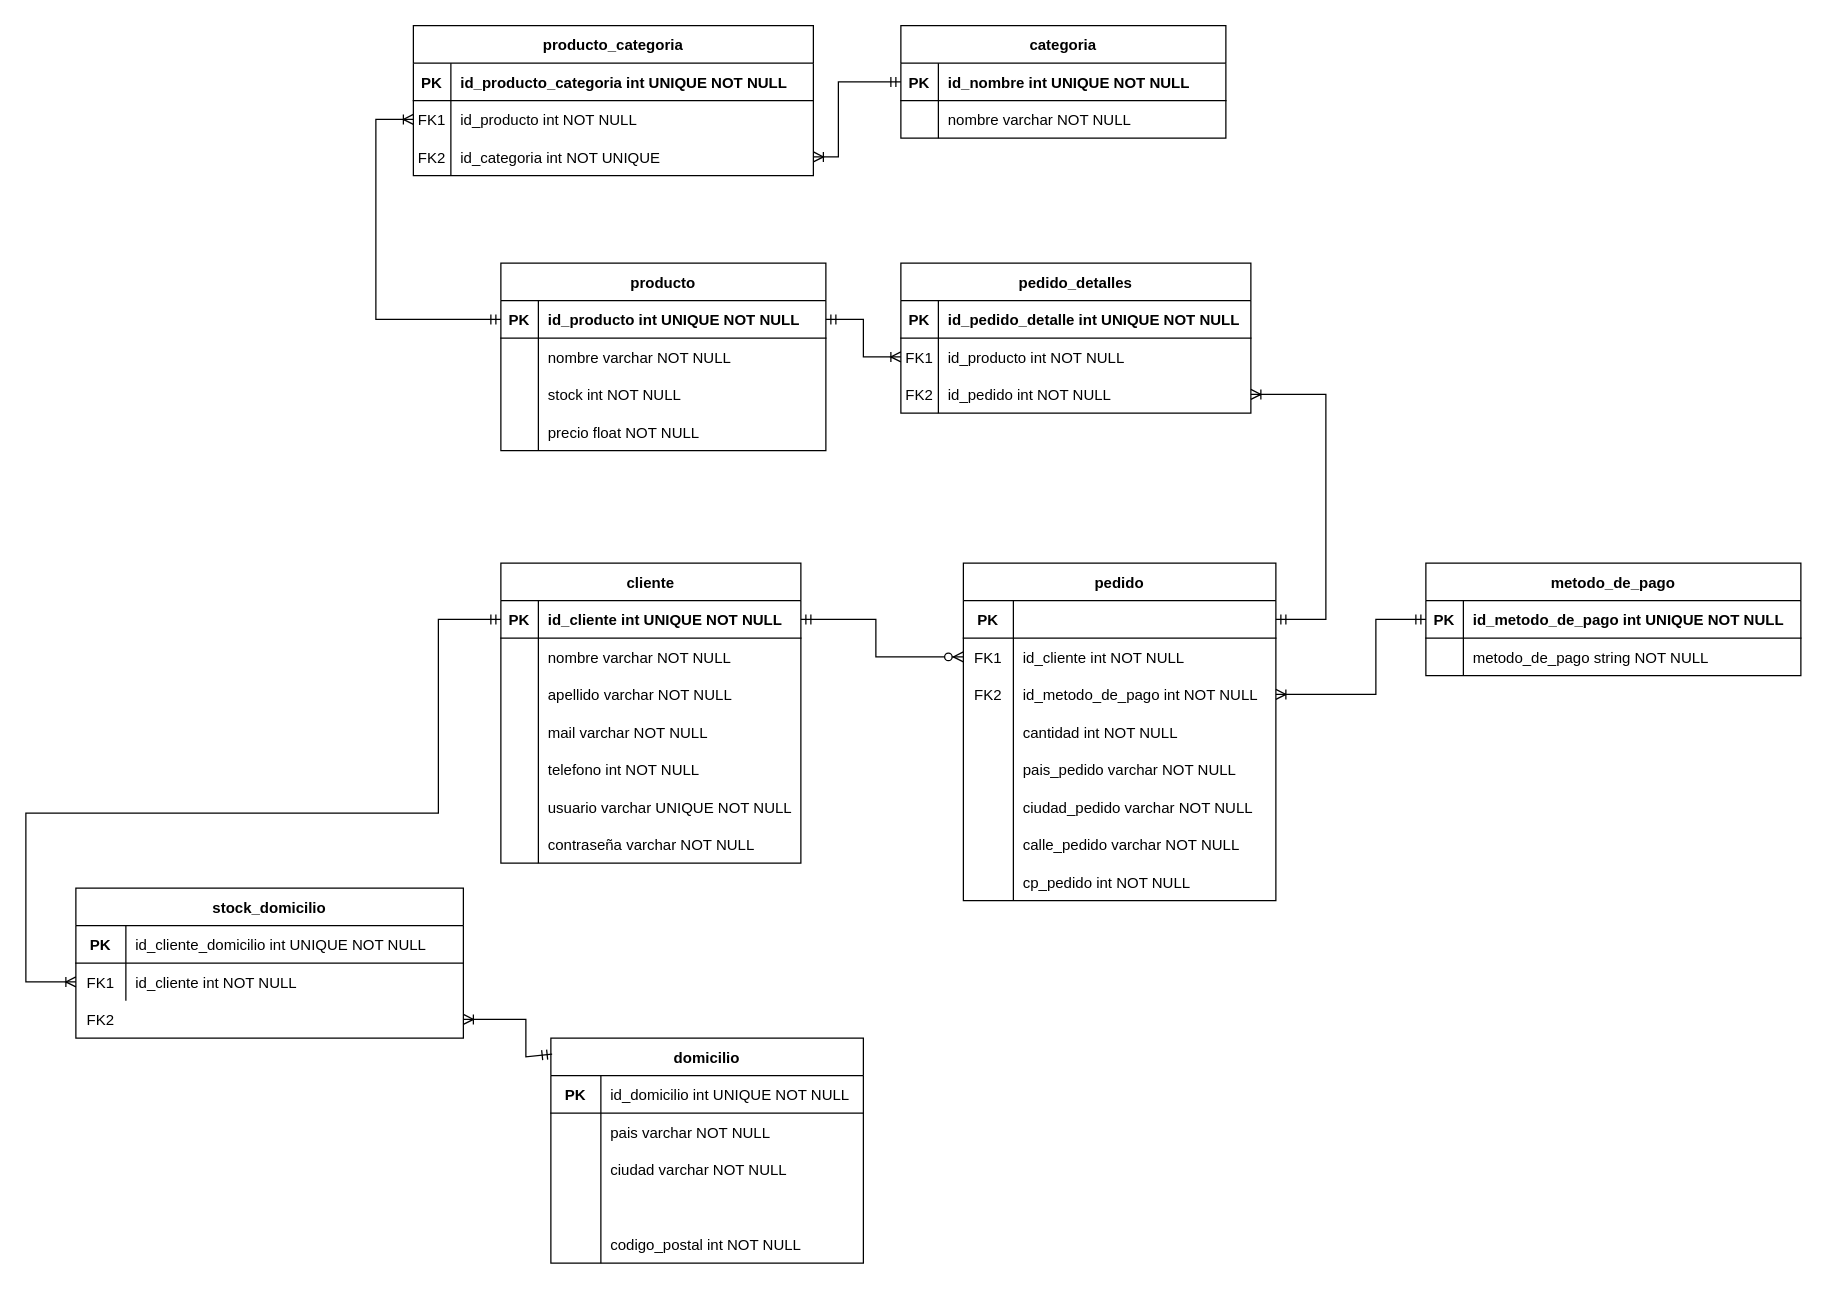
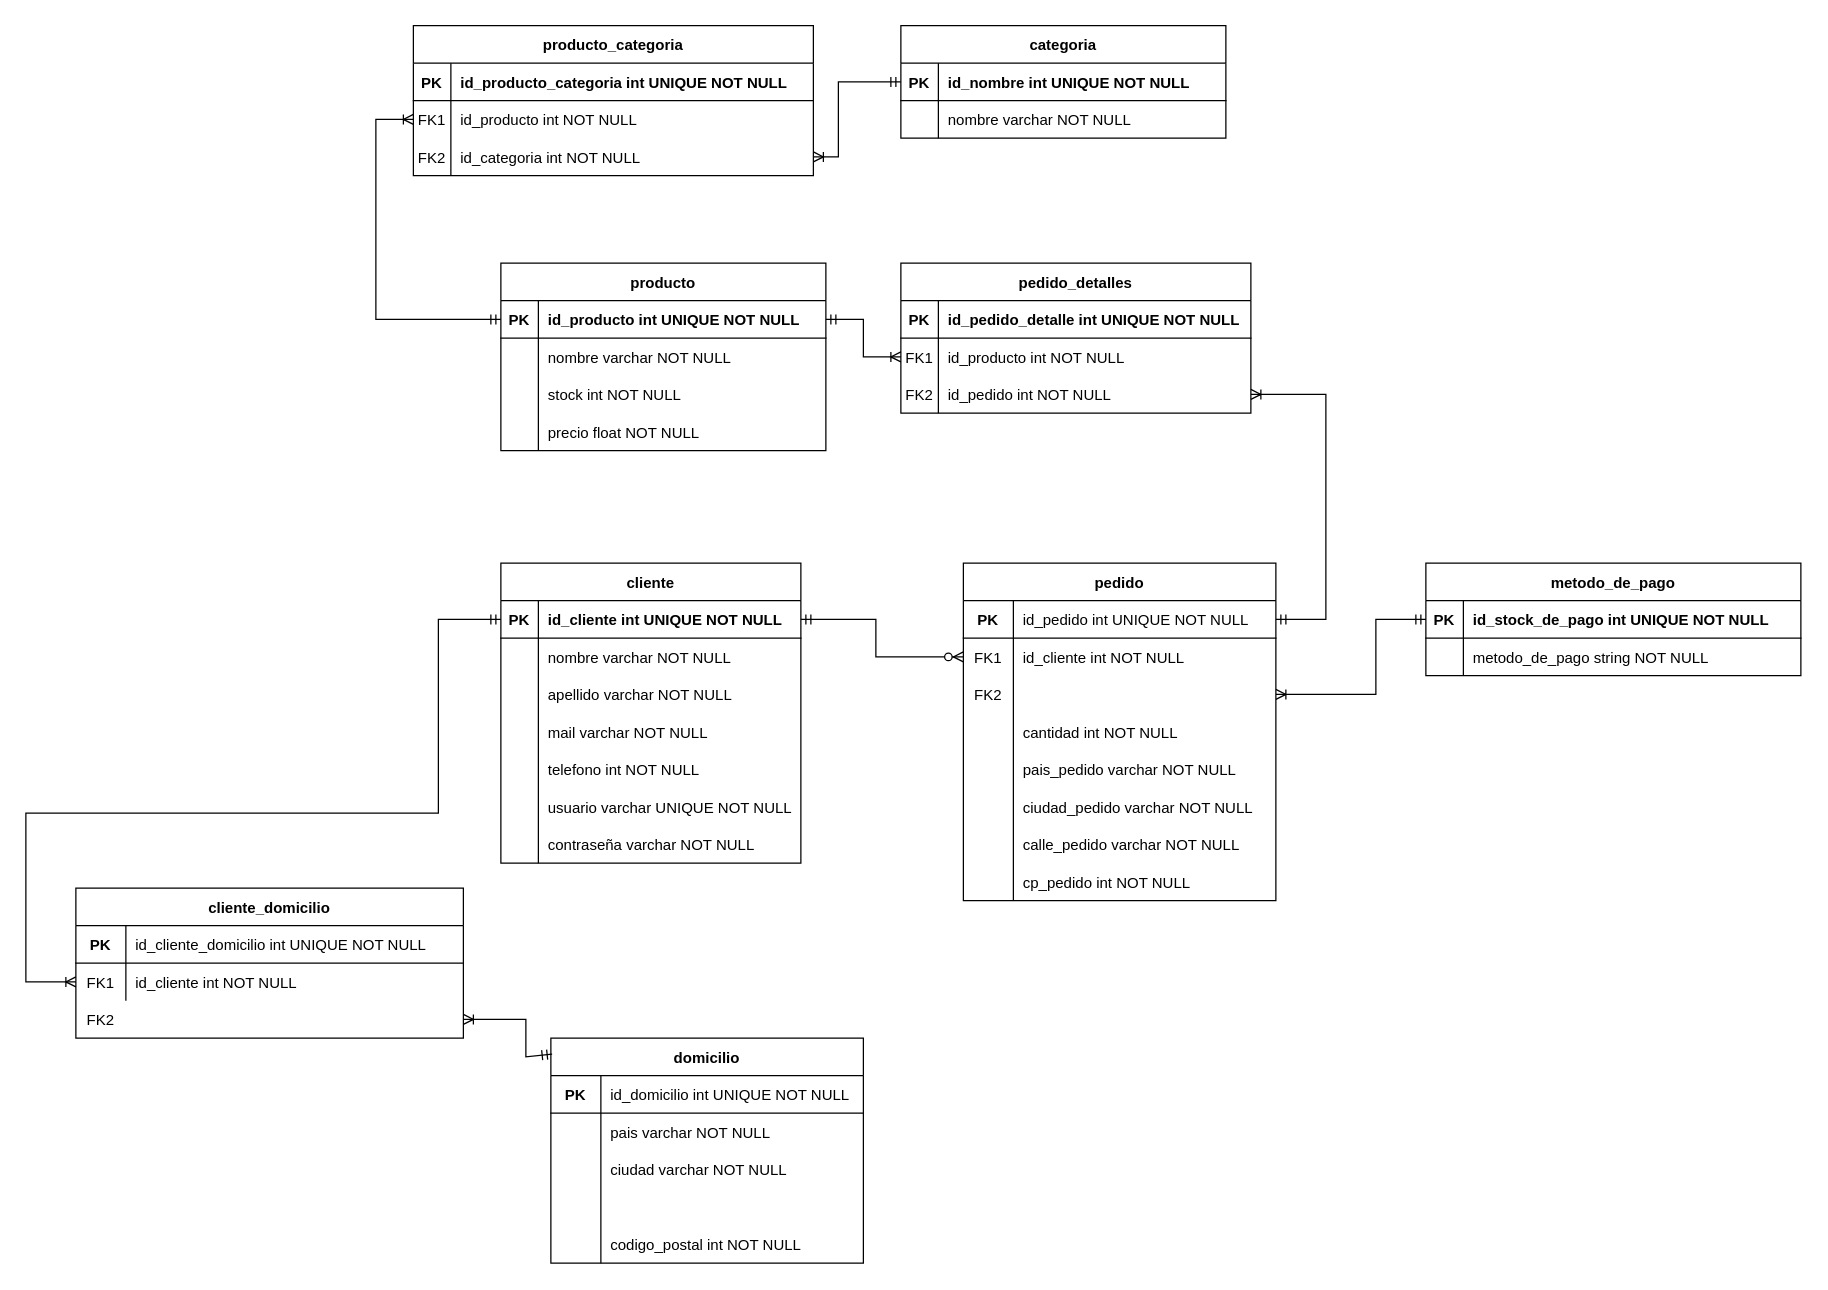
node "id_categoria int NOT UNIQUE": label "id_categoria int NOT UNIQUE" -> "id_categoria int NOT NULL"
node "id_pedido int UNIQUE NOT NULL": added
node "id_metodo_de_pago int UNIQUE NOT NULL": label "id_metodo_de_pago int UNIQUE NOT NULL" -> "id_stock_de_pago int UNIQUE NOT NULL"
node "id_metodo_de_pago int NOT NULL": removed
node "stock_domicilio": label "stock_domicilio" -> "cliente_domicilio"
